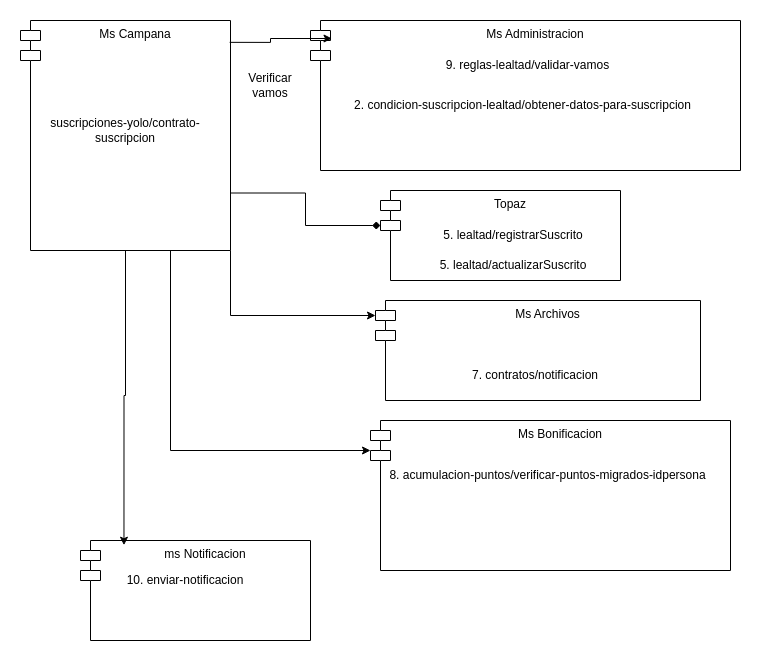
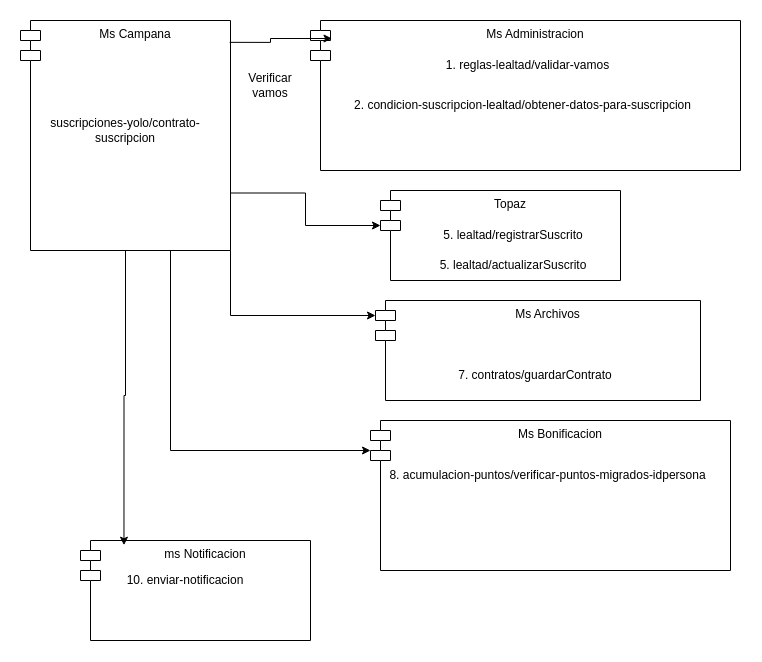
node "9. reglas-lealtad/validar-vamos": label "9. reglas-lealtad/validar-vamos" -> "1. reglas-lealtad/validar-vamos"
edge "Ms Campana" -> "Topaz": arrowhead diamond -> classic
node "7. contratos/notificacion": label "7. contratos/notificacion" -> "7. contratos/guardarContrato"
